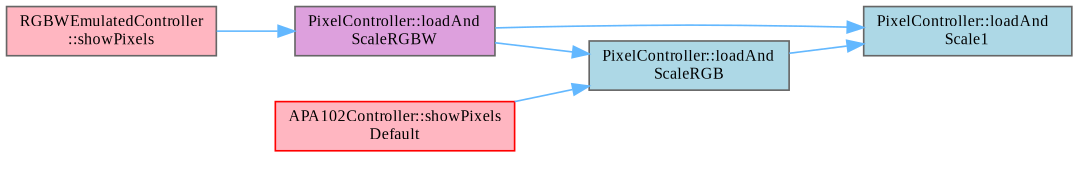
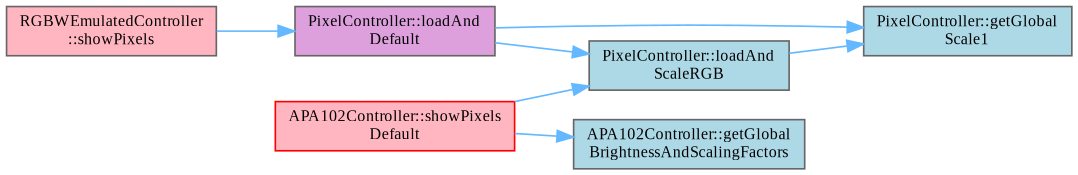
node "PixelController::loadAnd ScaleRGBW": label "PixelController::loadAnd ScaleRGBW" -> "PixelController::loadAnd Default"
node "PixelController::loadAnd Scale1": label "PixelController::loadAnd Scale1" -> "PixelController::getGlobal Scale1"
node "APA102Controller::getGlobal BrightnessAndScalingFactors": added
